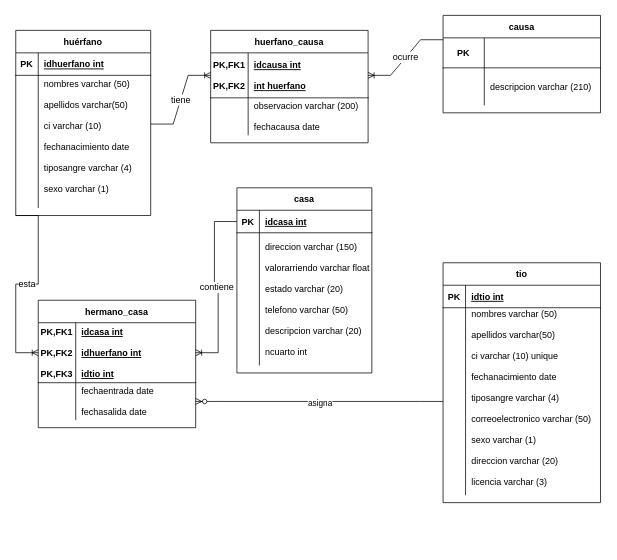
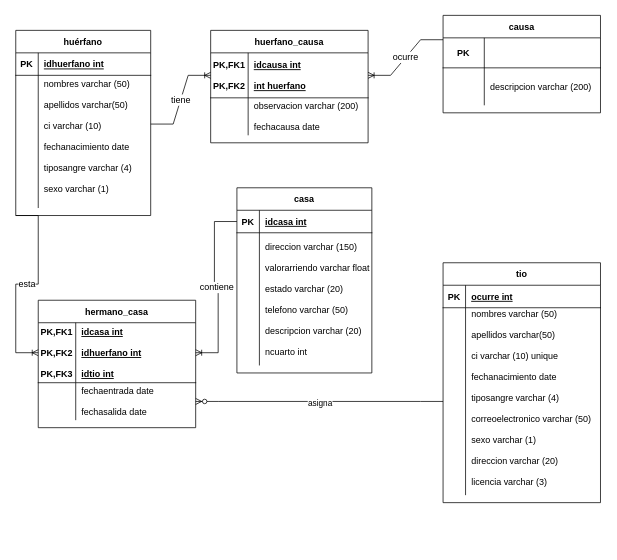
node "descripcion varchar (210)": label "descripcion varchar (210)" -> "descripcion varchar (200)"
node "idtio int": label "idtio int" -> "ocurre int"
